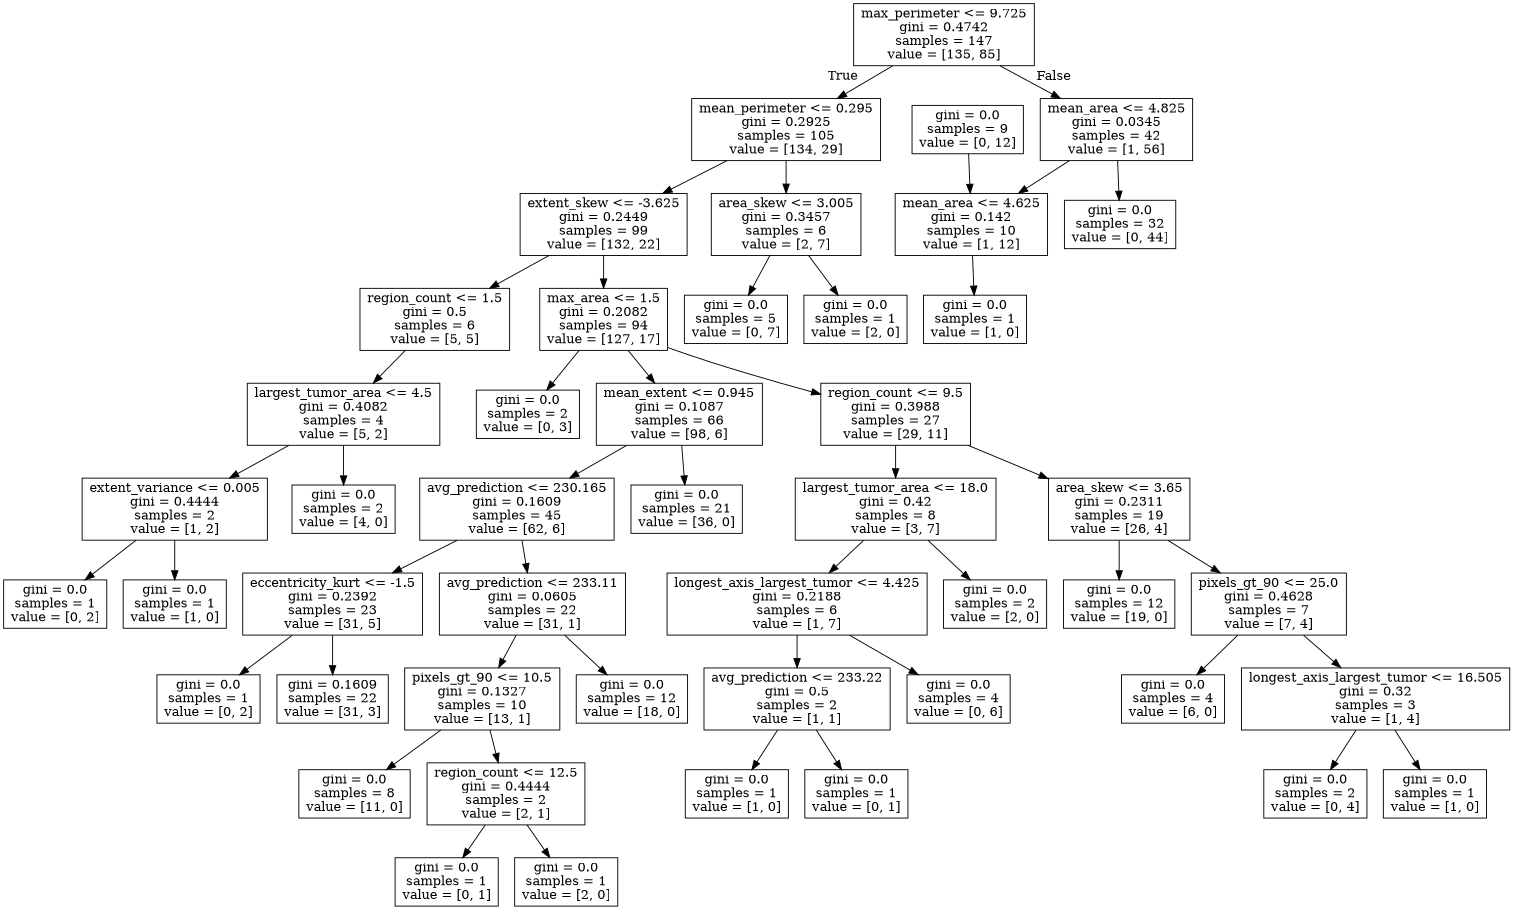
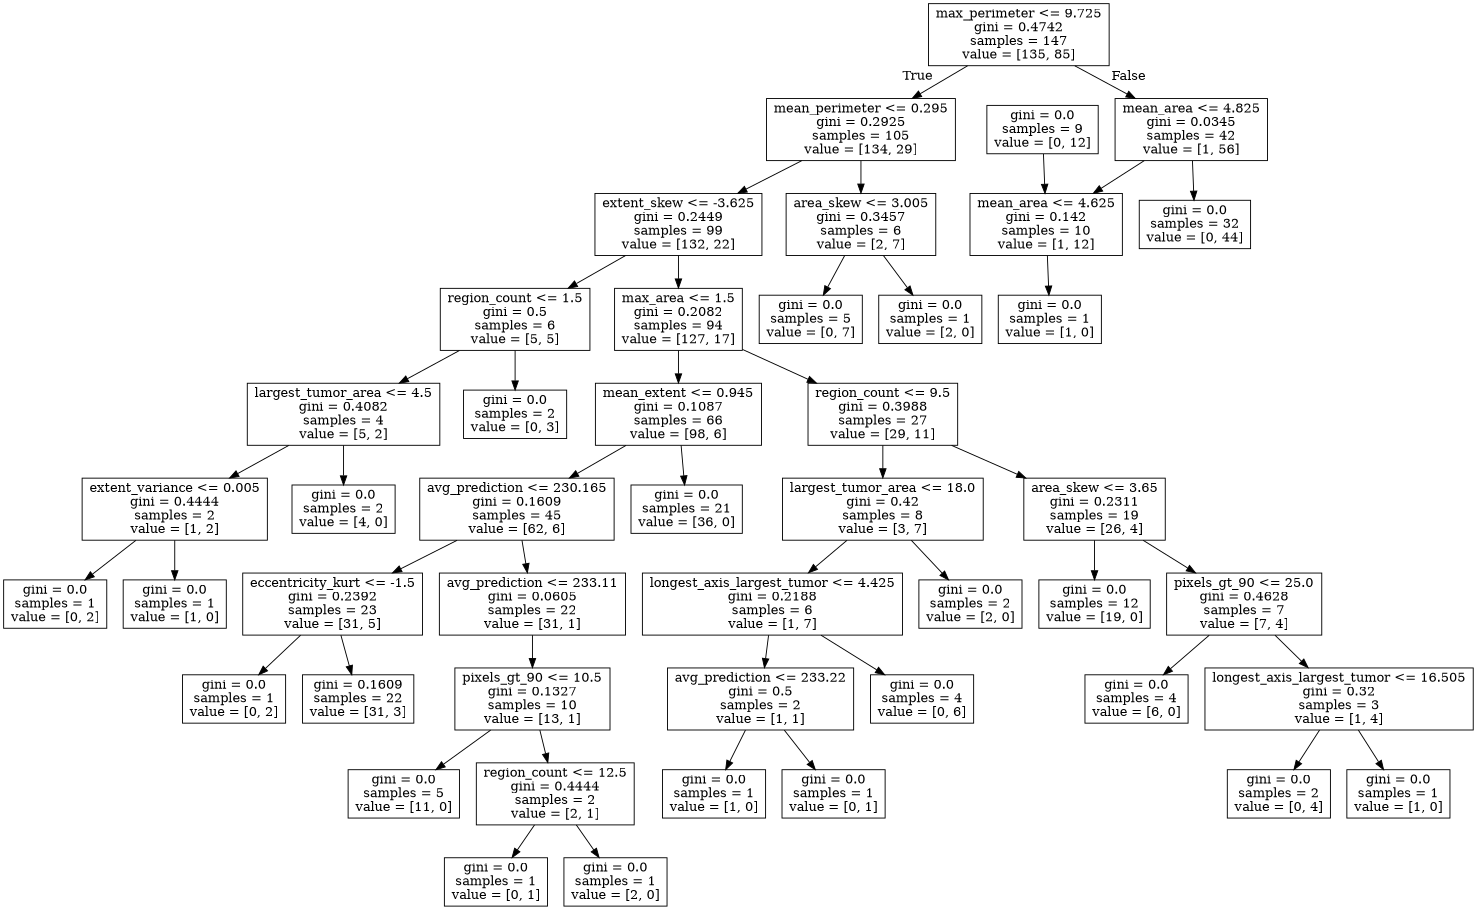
edge "max_area <= 1.5 gini = 0.2082 samples = 94 value = [127, 17]" -> "gini = 0.0 samples = 2 value = [0, 3]": now "region_count <= 1.5 gini = 0.5 samples = 6 value = [5, 5]" -> "gini = 0.0 samples = 2 value = [0, 3]"
node "gini = 0.0 samples = 12 value = [18, 0]": removed
node "gini = 0.0 samples = 8 value = [11, 0]": label "gini = 0.0 samples = 8 value = [11, 0]" -> "gini = 0.0 samples = 5 value = [11, 0]"
